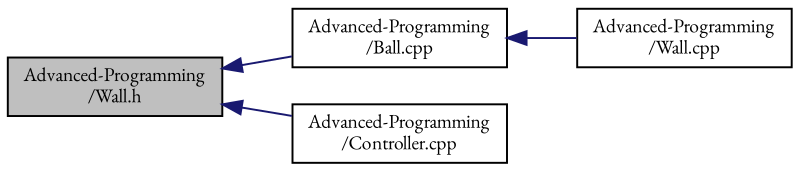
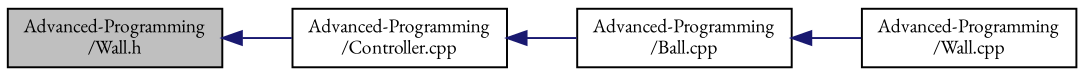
edge "Advanced-Programming /Ball.cpp" -> "Advanced-Programming /Wall.h": now "Advanced-Programming /Ball.cpp" -> "Advanced-Programming /Controller.cpp"
